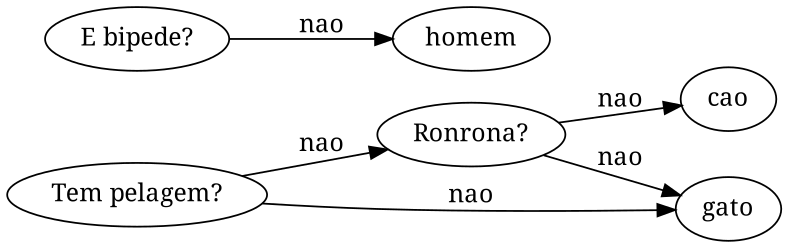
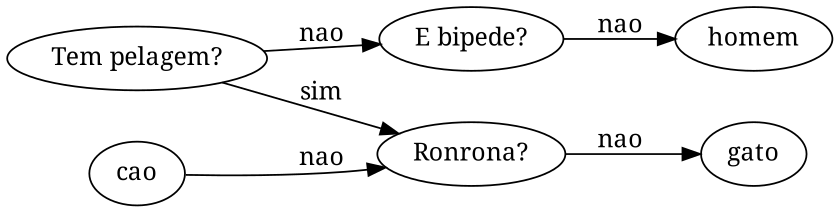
edge "Ronrona?" -> "cao": reversed
edge "Tem pelagem?" -> "Ronrona?": label "nao" -> "sim"
edge "Tem pelagem?" -> "gato": now "Tem pelagem?" -> "E bipede?"
